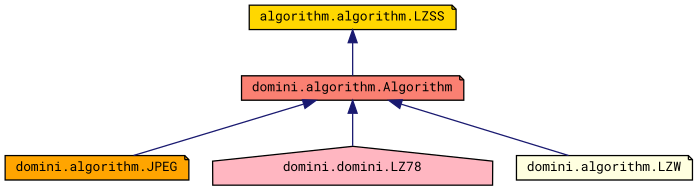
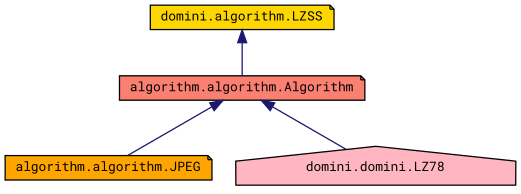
node "algorithm.algorithm.LZSS": label "algorithm.algorithm.LZSS" -> "domini.algorithm.LZSS"
node "domini.algorithm.Algorithm": label "domini.algorithm.Algorithm" -> "algorithm.algorithm.Algorithm"
node "domini.algorithm.JPEG": label "domini.algorithm.JPEG" -> "algorithm.algorithm.JPEG"
node "domini.algorithm.LZW": removed
